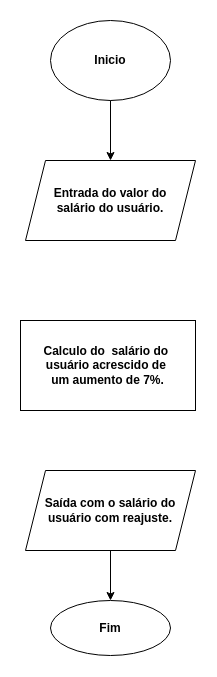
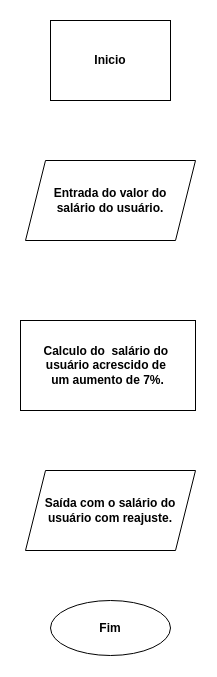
node "Inicio": shape ellipse -> rectangle
edge "Inicio" -> "Entrada do valor do salário do usuário.": removed
edge "Saída com o salário do usuário com reajuste." -> "Fim": removed
